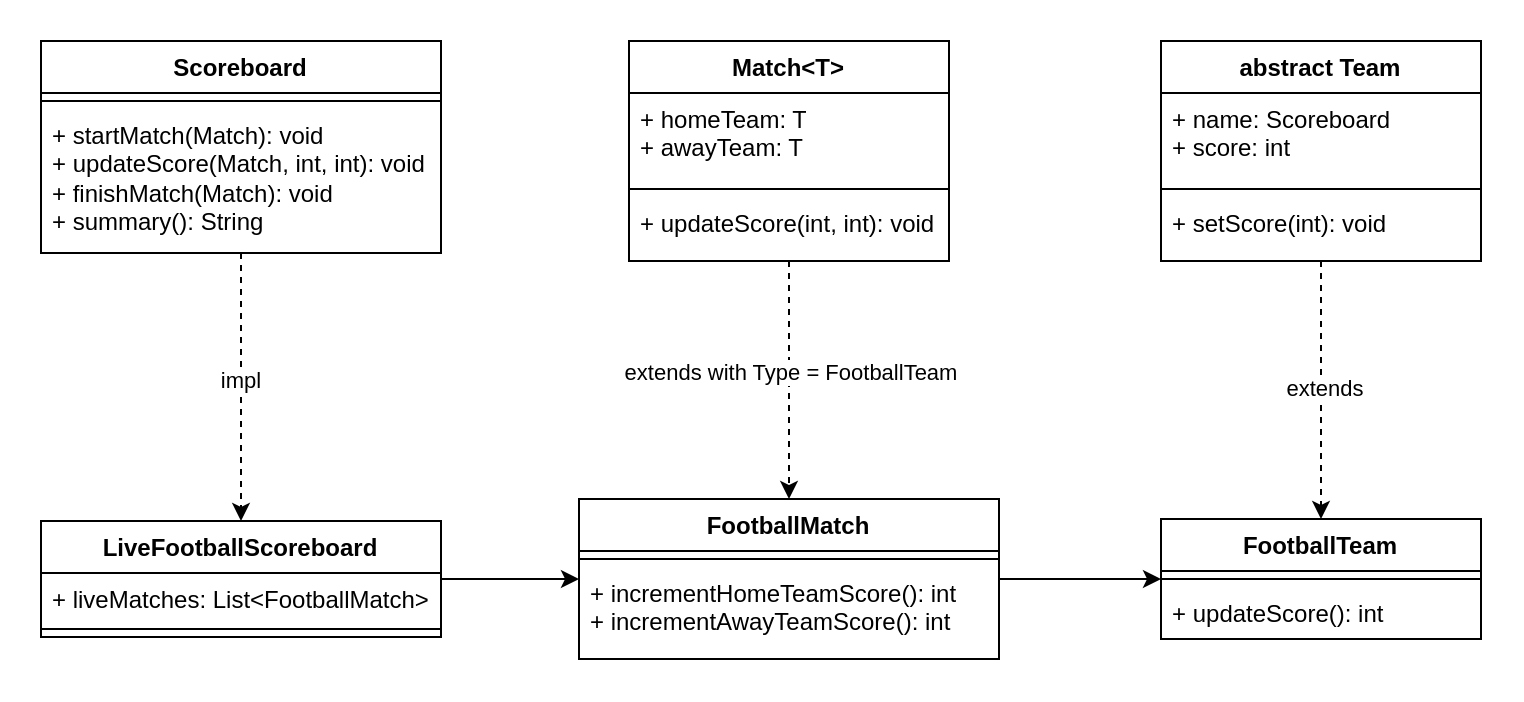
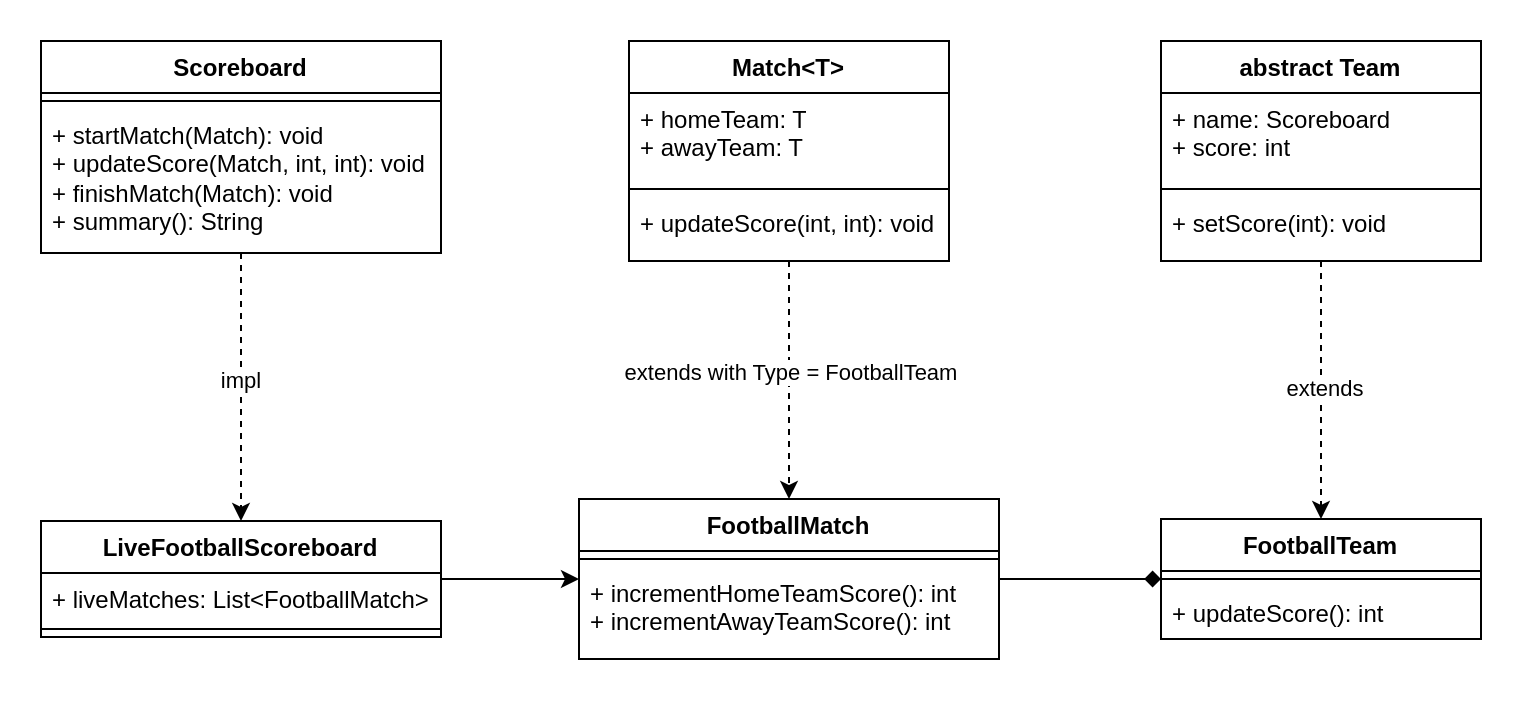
edge "FootballMatch" -> "FootballTeam": arrowhead classic -> diamond
